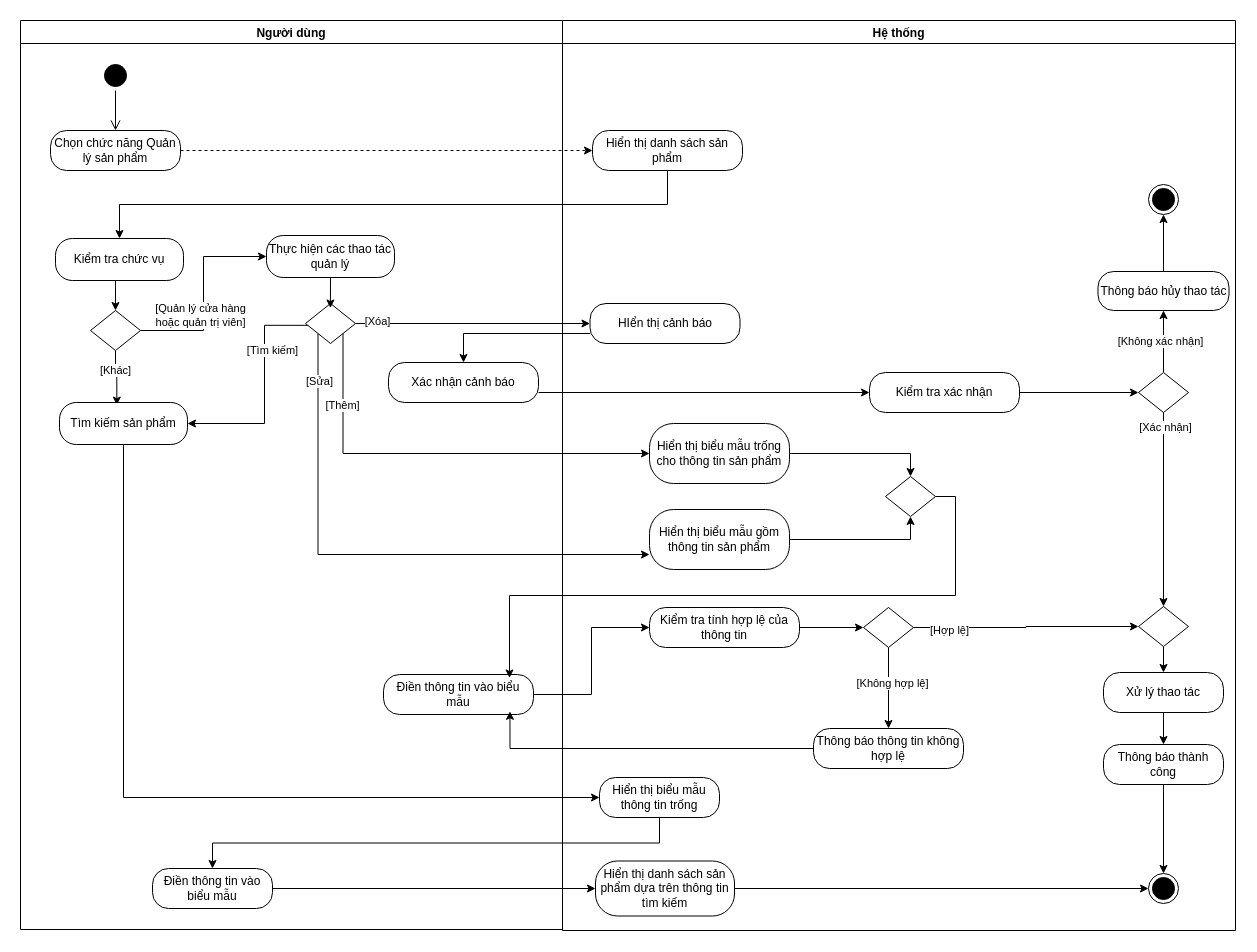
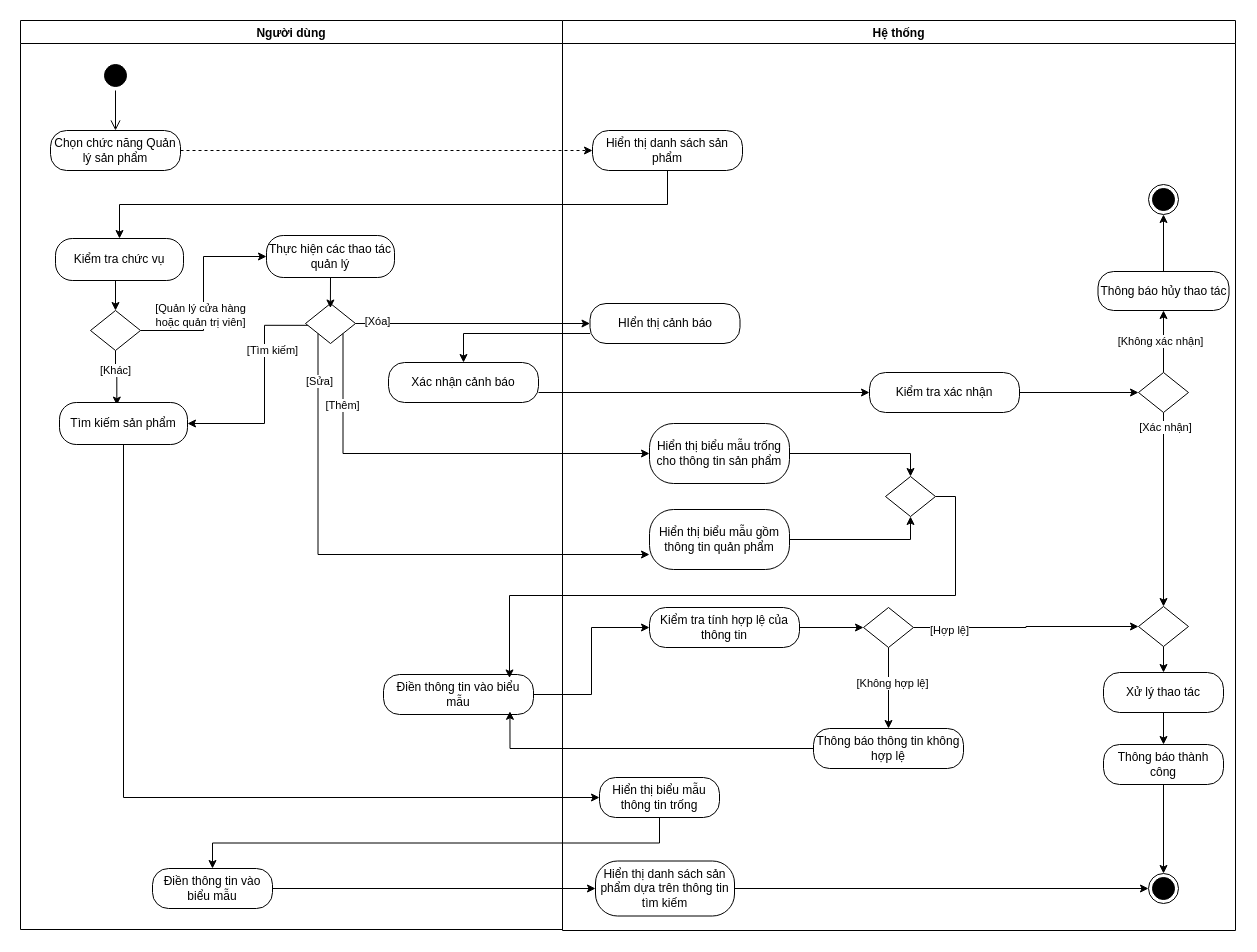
node "Hiển thị biểu mẫu gồm thông tin sản phẩm": label "Hiển thị biểu mẫu gồm thông tin sản phẩm" -> "Hiển thị biểu mẫu gồm thông tin quản phẩm"
